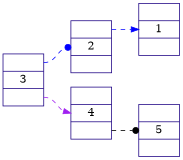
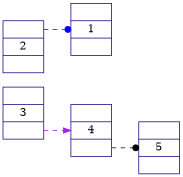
edge "2" -> "1": arrowhead normal -> dot
edge "3" -> "2": removed
